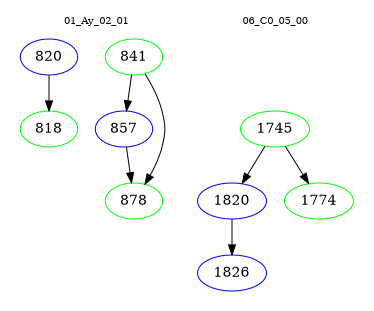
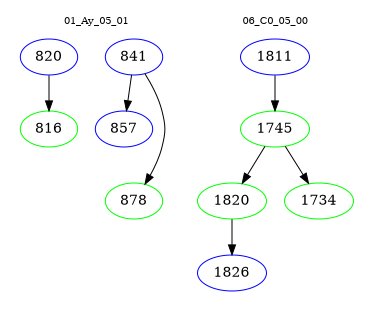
cluster "01_Ay_02_01": label "01_Ay_02_01" -> "01_Ay_05_01"
node "841": color green -> blue
node "1811": added
node "818": label "818" -> "816"
edge "857" -> "878": removed
node "1820": color blue -> green
node "1774": label "1774" -> "1734"
